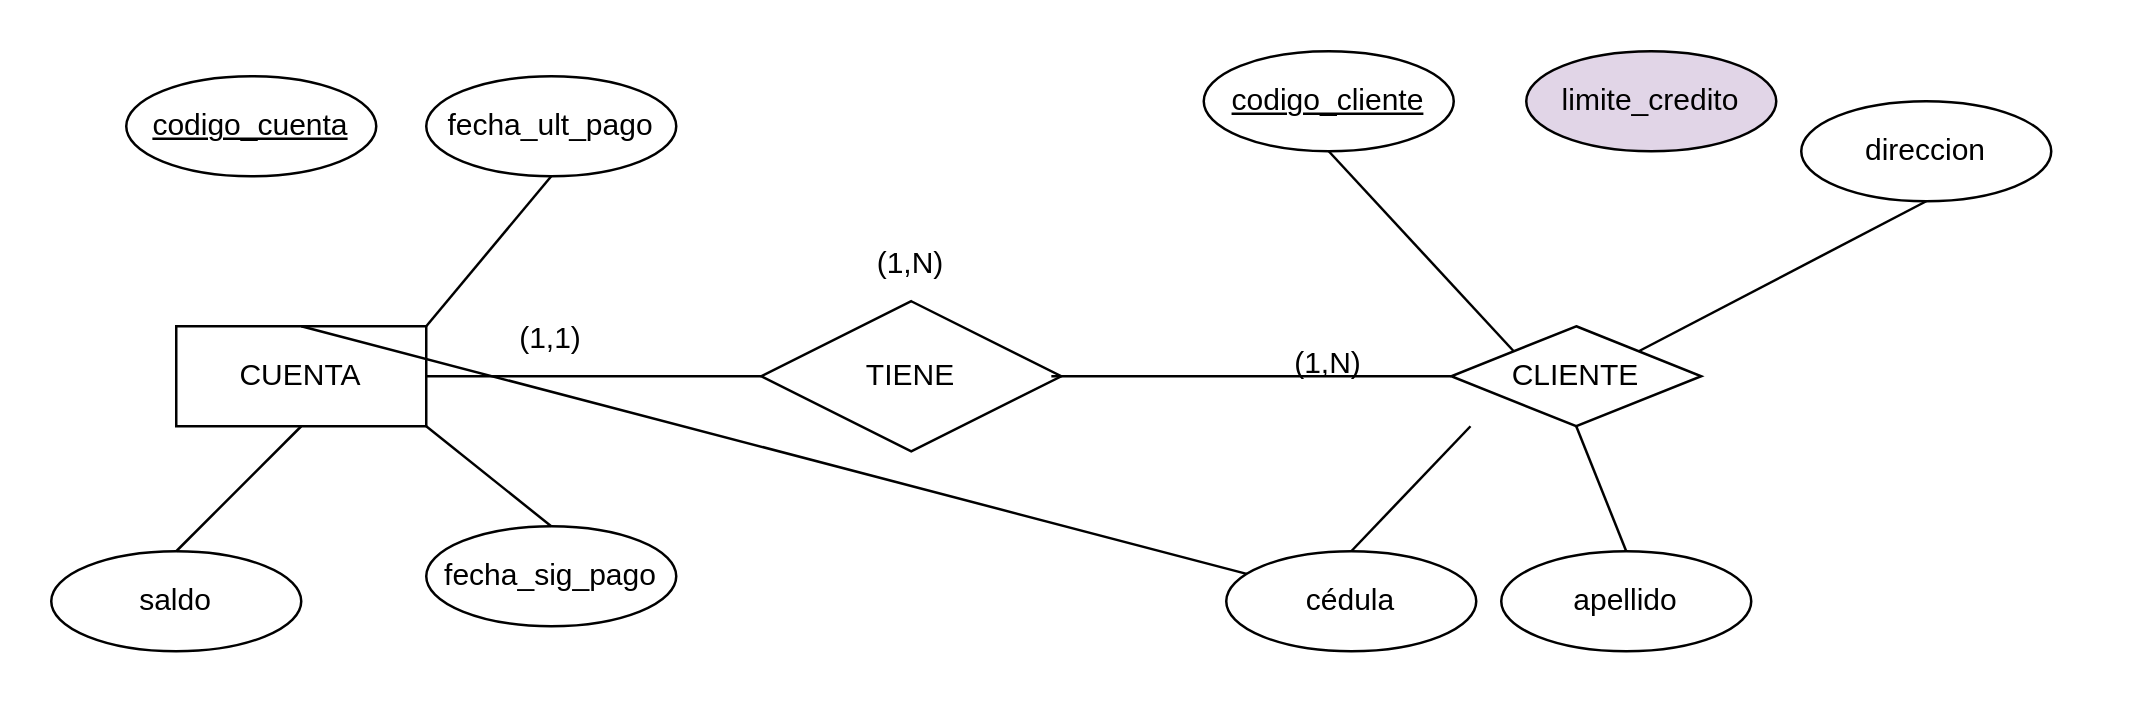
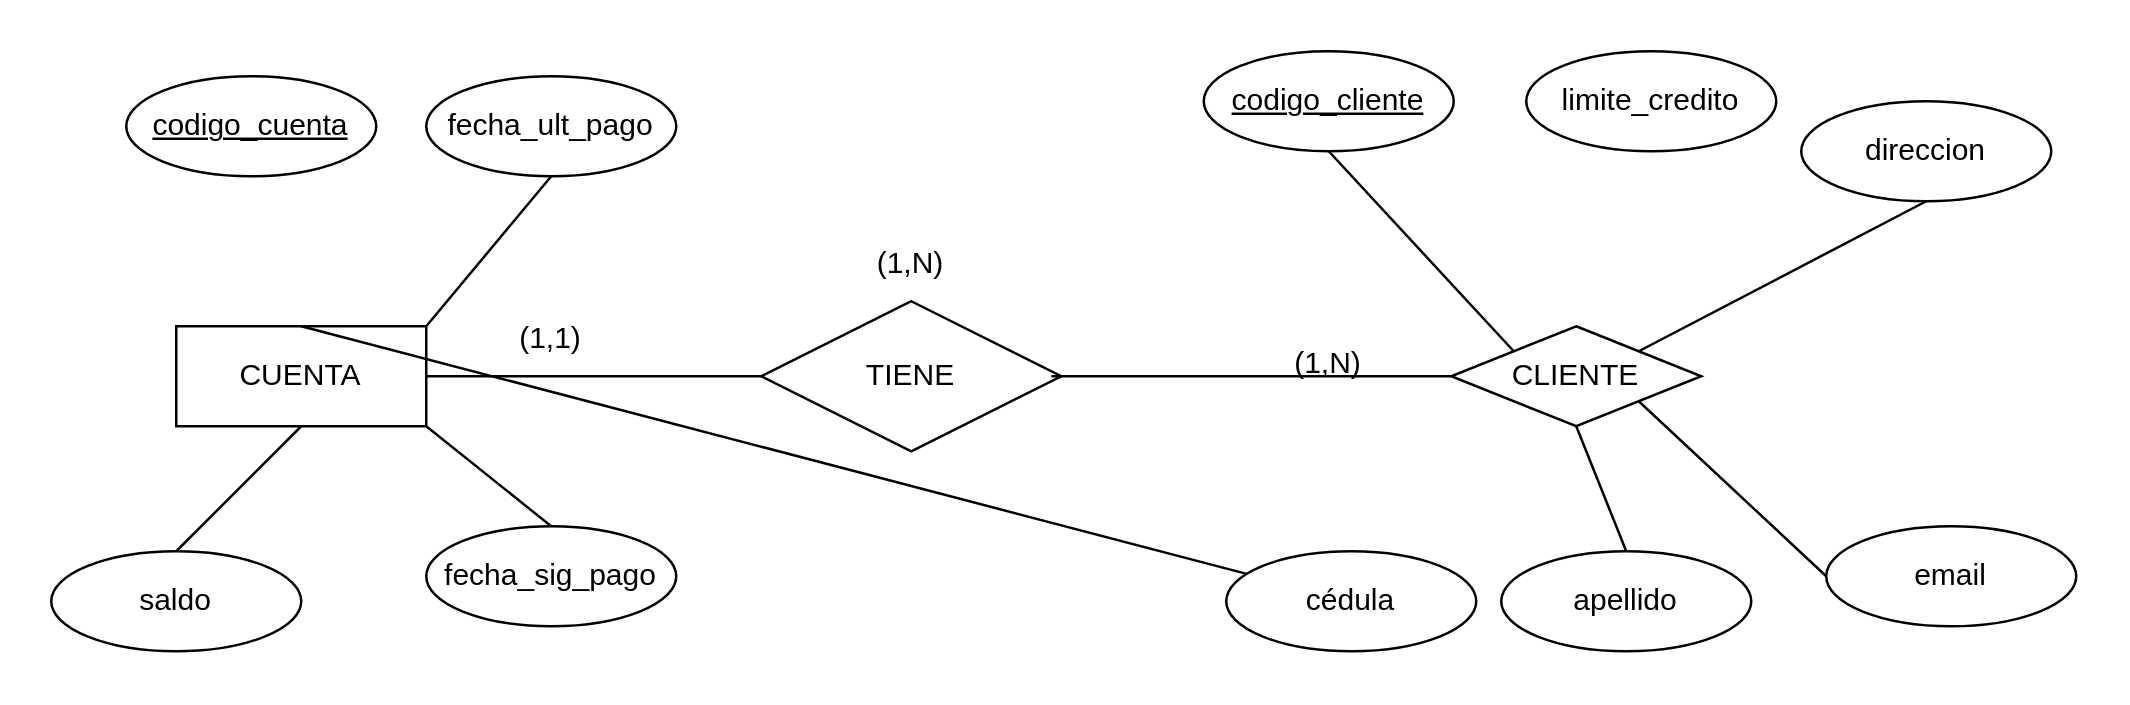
node "limite_credito": fillcolor #e1d5e7 -> #ffffff
edge "CLIENTE" -- "cédula": removed
edge "CLIENTE" -- "email": added
node "email": added
